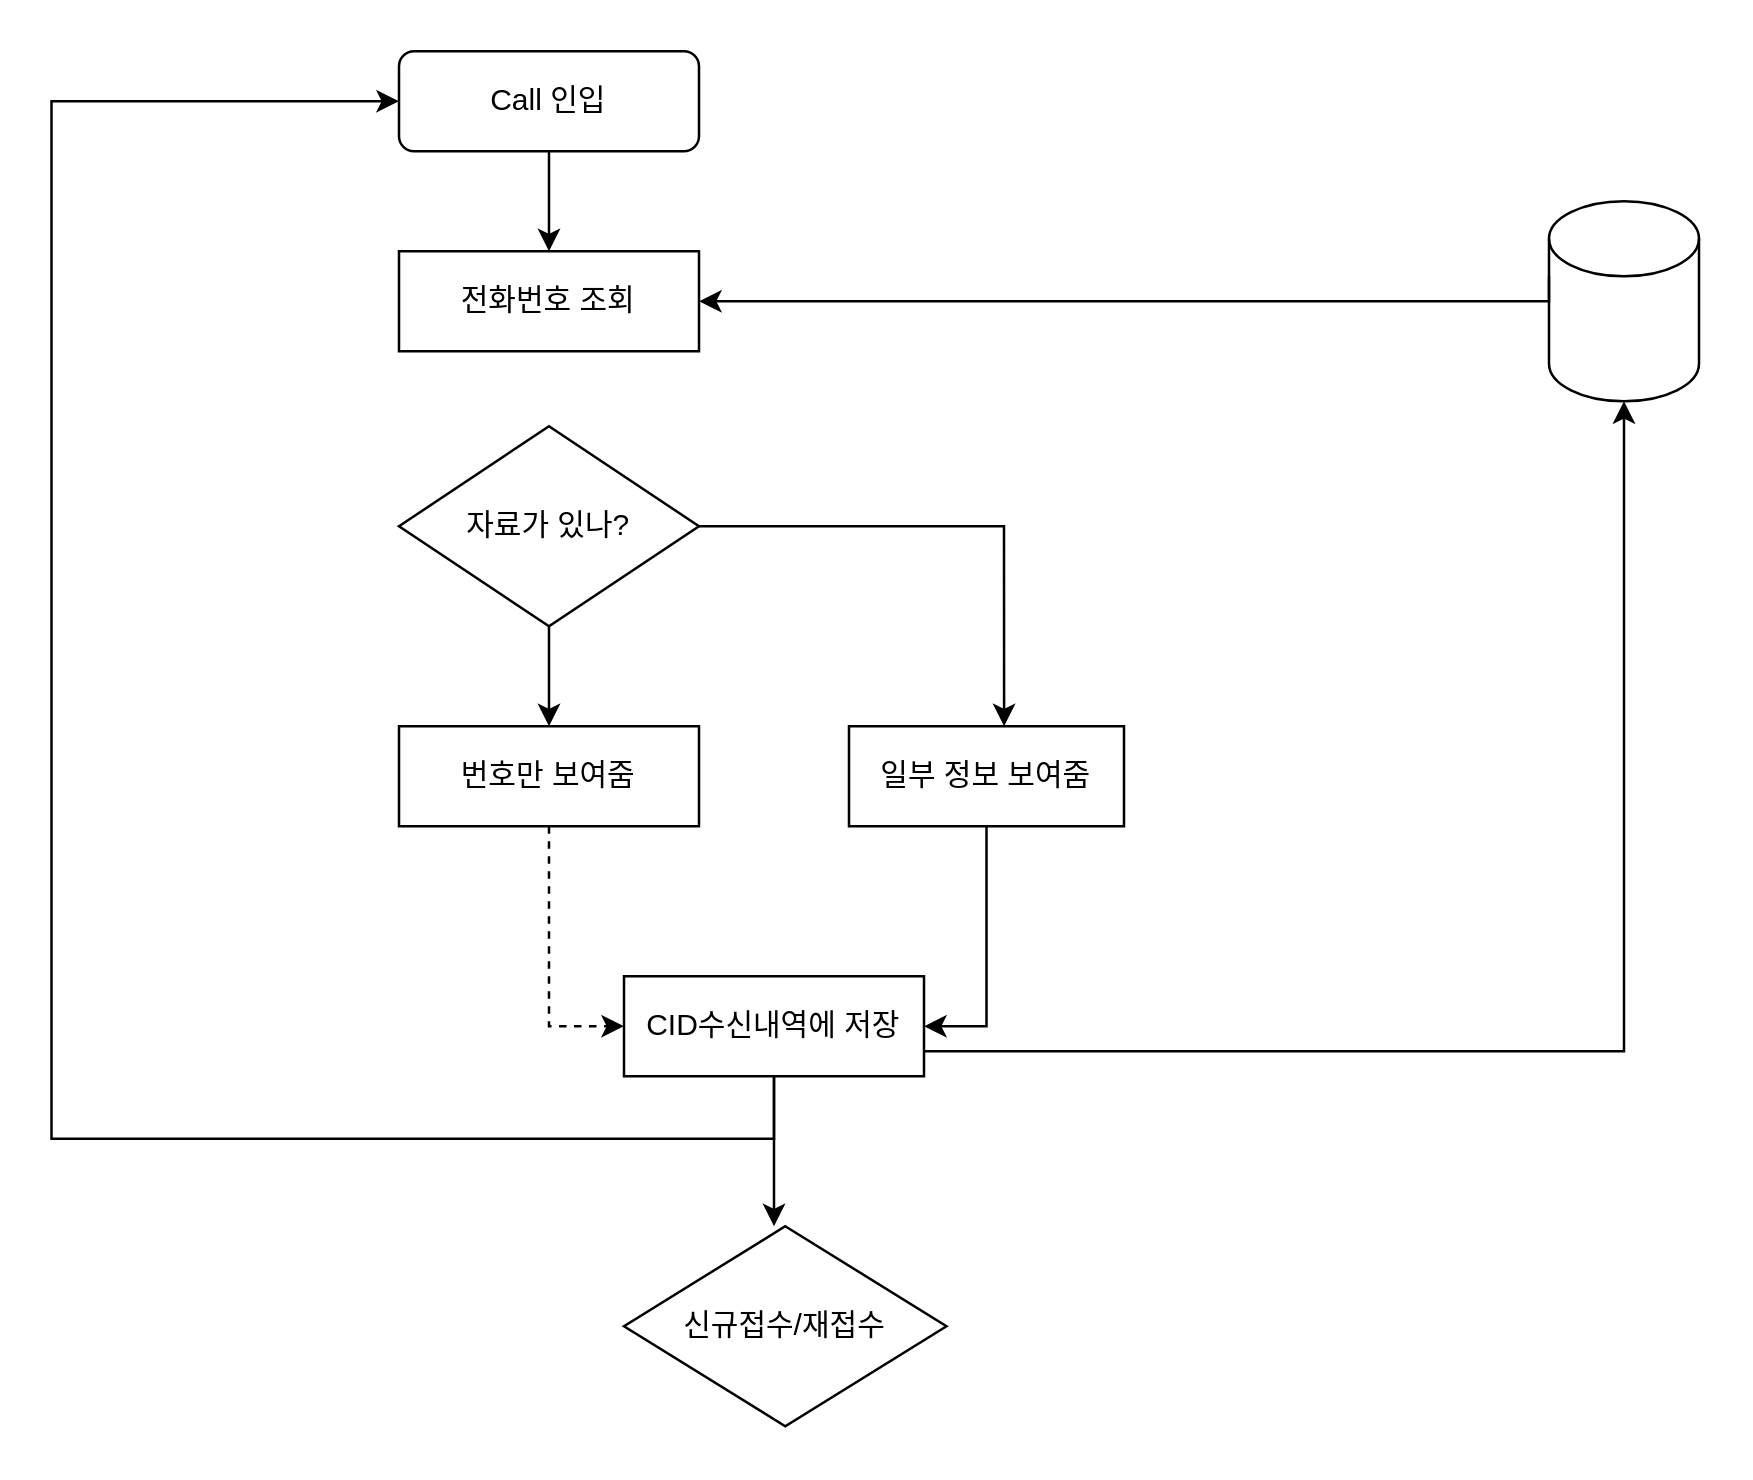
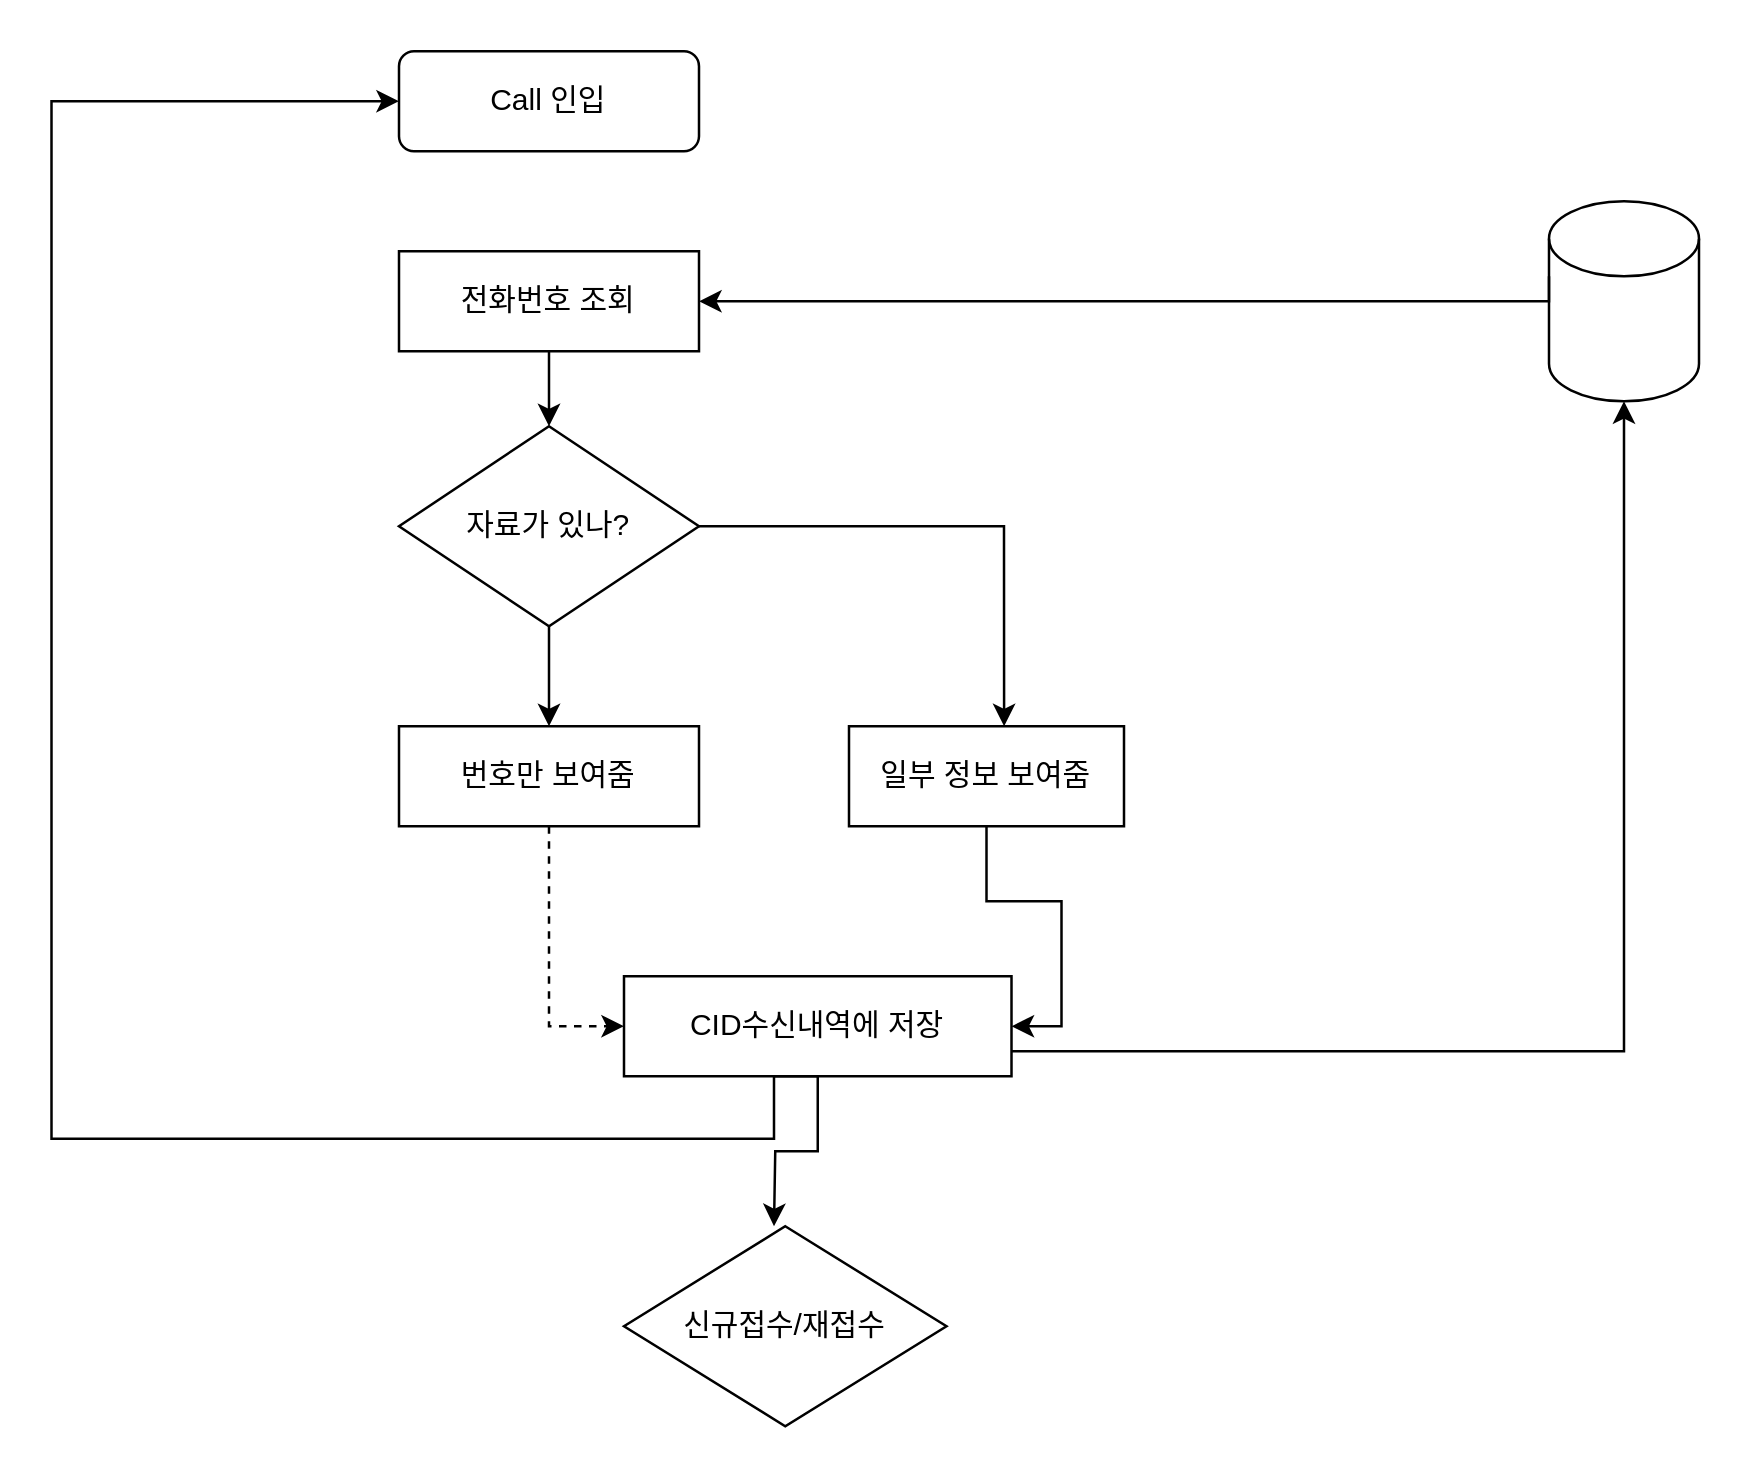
edge "Call 인입" -> "전화번호 조회": removed
edge "전화번호 조회" -> "자료가 있나?": added
node "CID수신내역에 저장": size 300x100 -> 388x100
